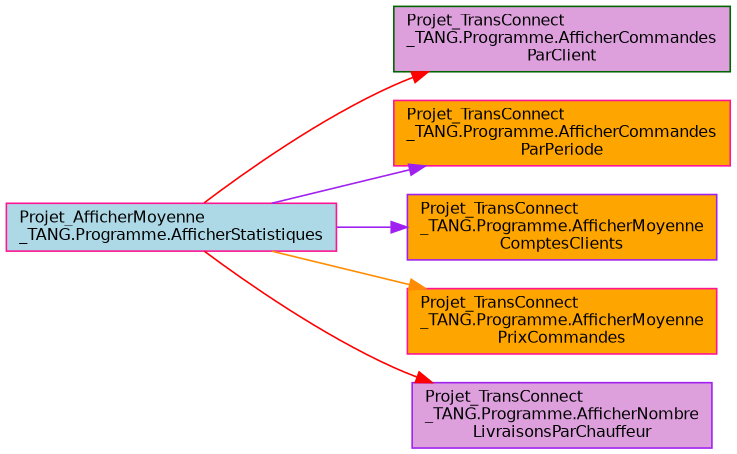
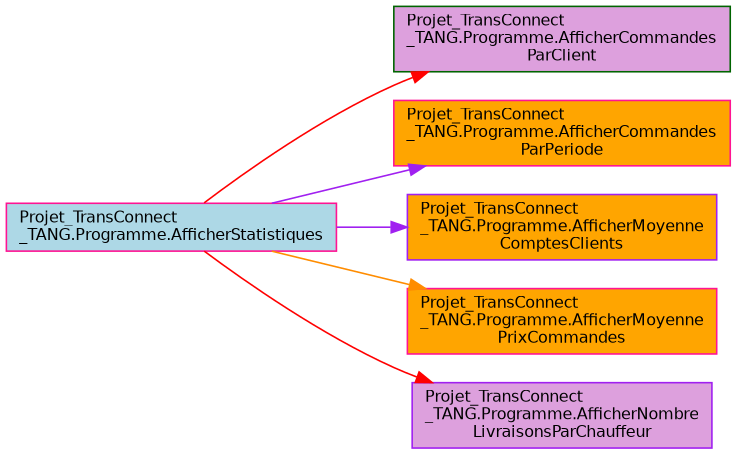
node "Projet_AfficherMoyenne _TANG.Programme.AfficherStatistiques": label "Projet_AfficherMoyenne _TANG.Programme.AfficherStatistiques" -> "Projet_TransConnect _TANG.Programme.AfficherStatistiques"
